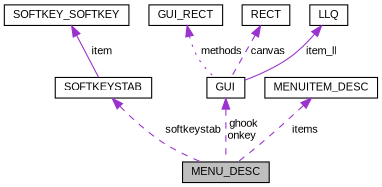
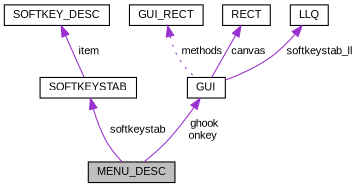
node "SOFTKEY_SOFTKEY": label "SOFTKEY_SOFTKEY" -> "SOFTKEY_DESC"
edge "GUI" -> "LLQ": label " item_ll" -> " softkeystab_ll"
edge "GUI" -> "RECT": style dashed -> solid
node "MENUITEM_DESC": removed
edge "MENU_DESC" -> "GUI": style dashed -> solid
edge "MENU_DESC" -> "SOFTKEYSTAB": style dashed -> solid
